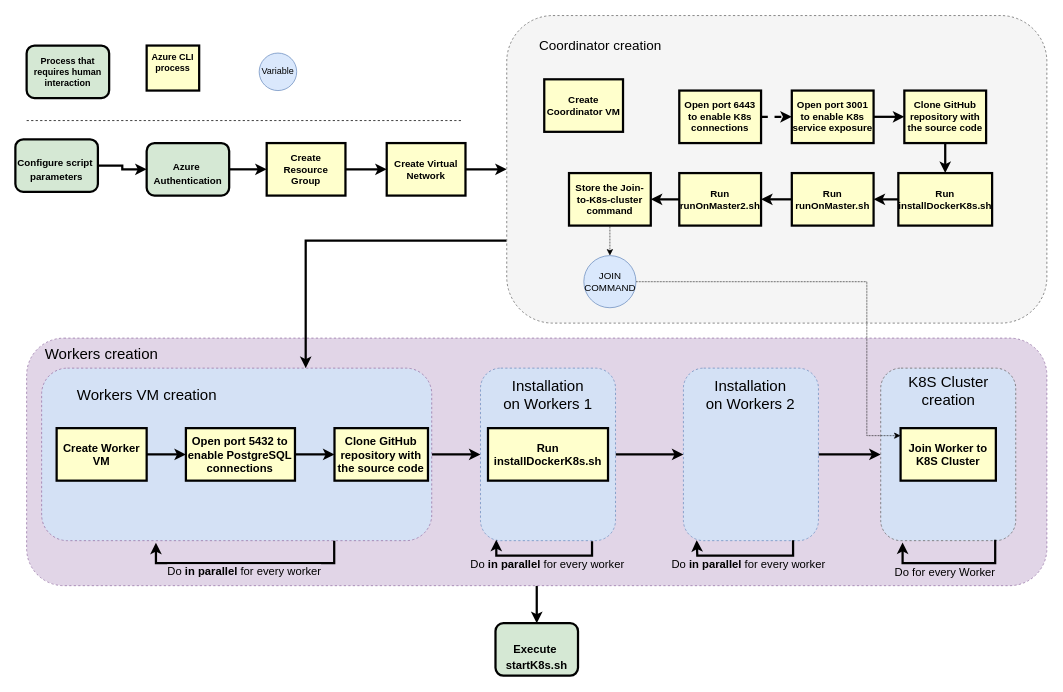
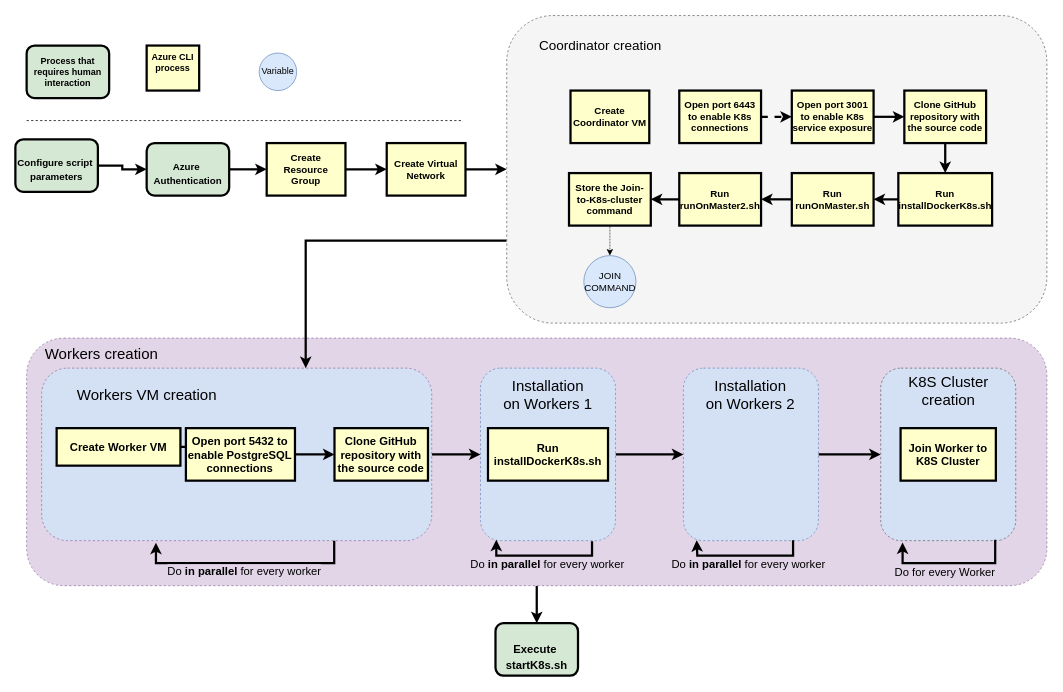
node "Create Coordinator VM": moved (584, 105) -> (610, 117)
edge "JOIN COMMAND" -> "Join Worker to K8S Cluster": removed
node "Create Worker VM": size 90x53 -> 124x38
